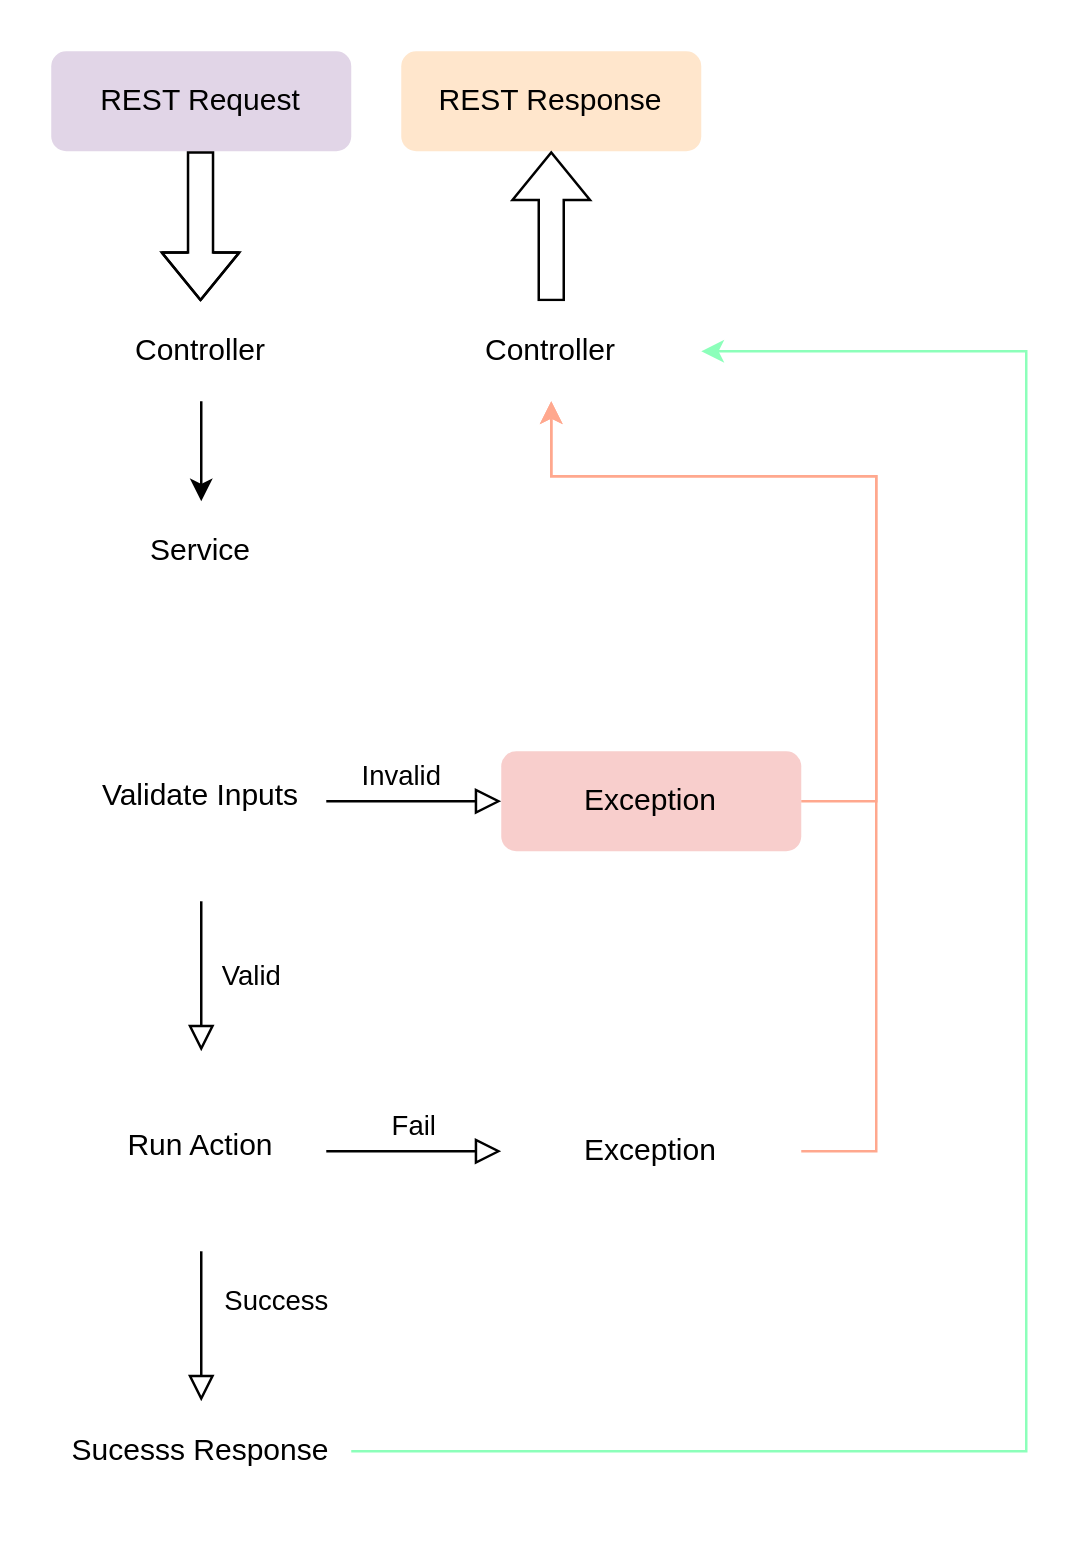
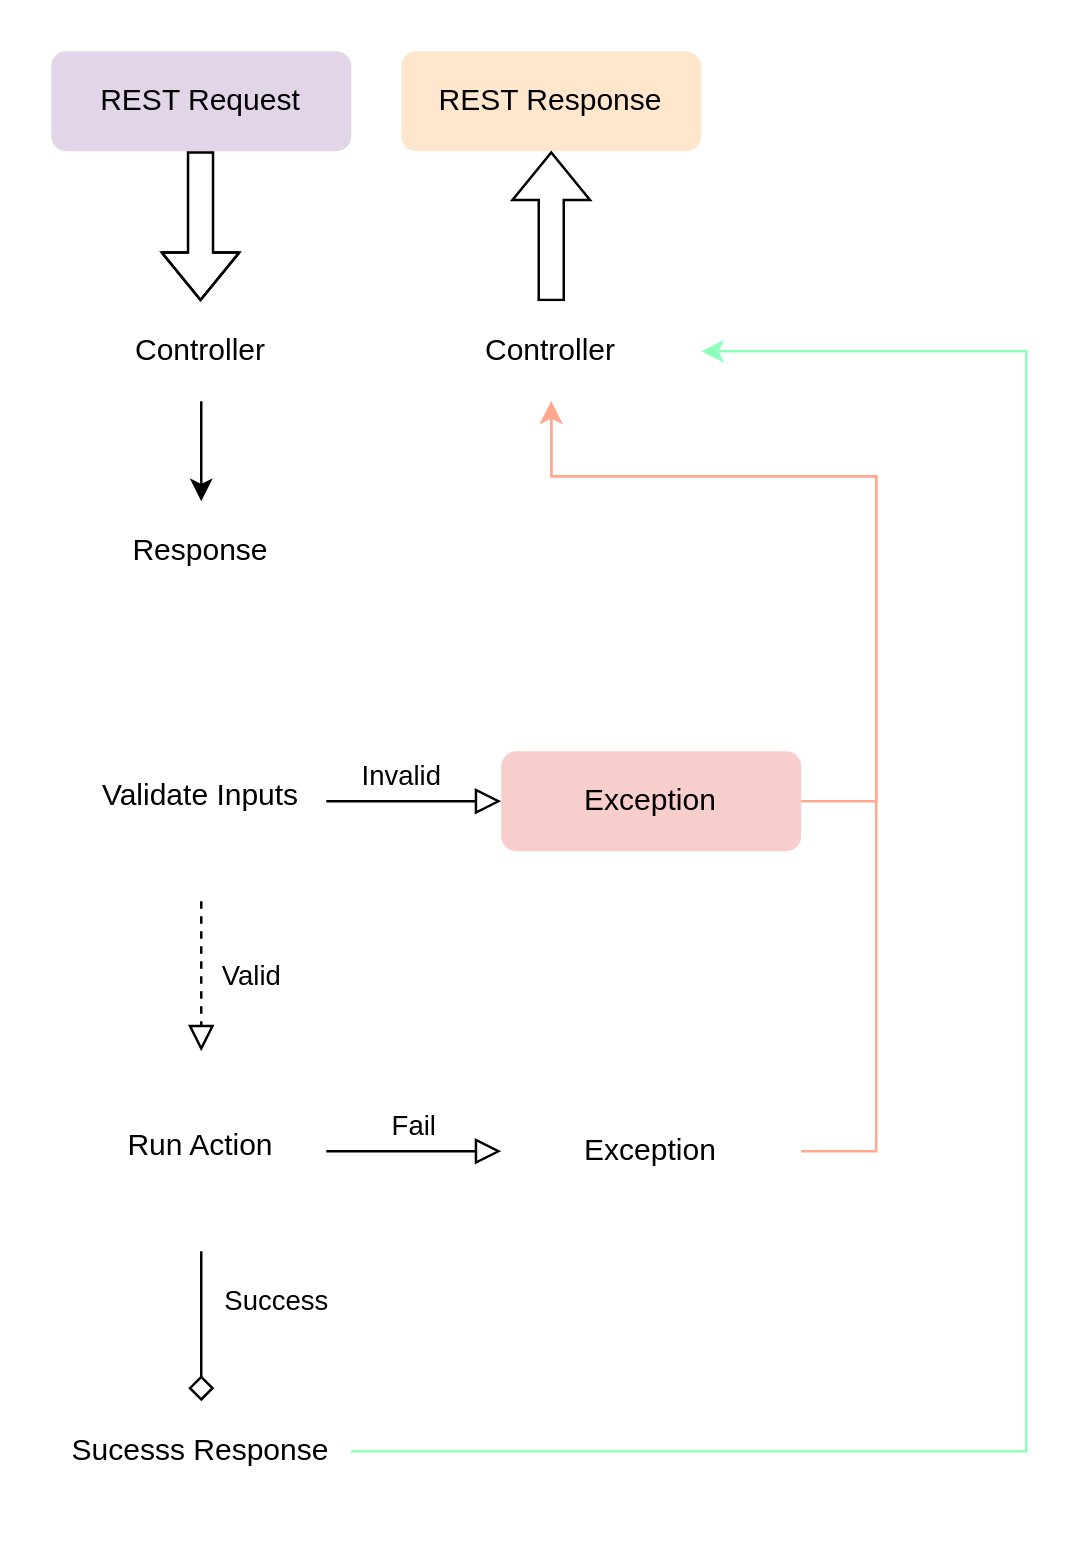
node "Service": label "Service" -> "Response"
edge "Validate Inputs" -> "Run Action": style solid -> dashed
edge "Run Action" -> "Sucesss Response": arrowhead block -> diamond
